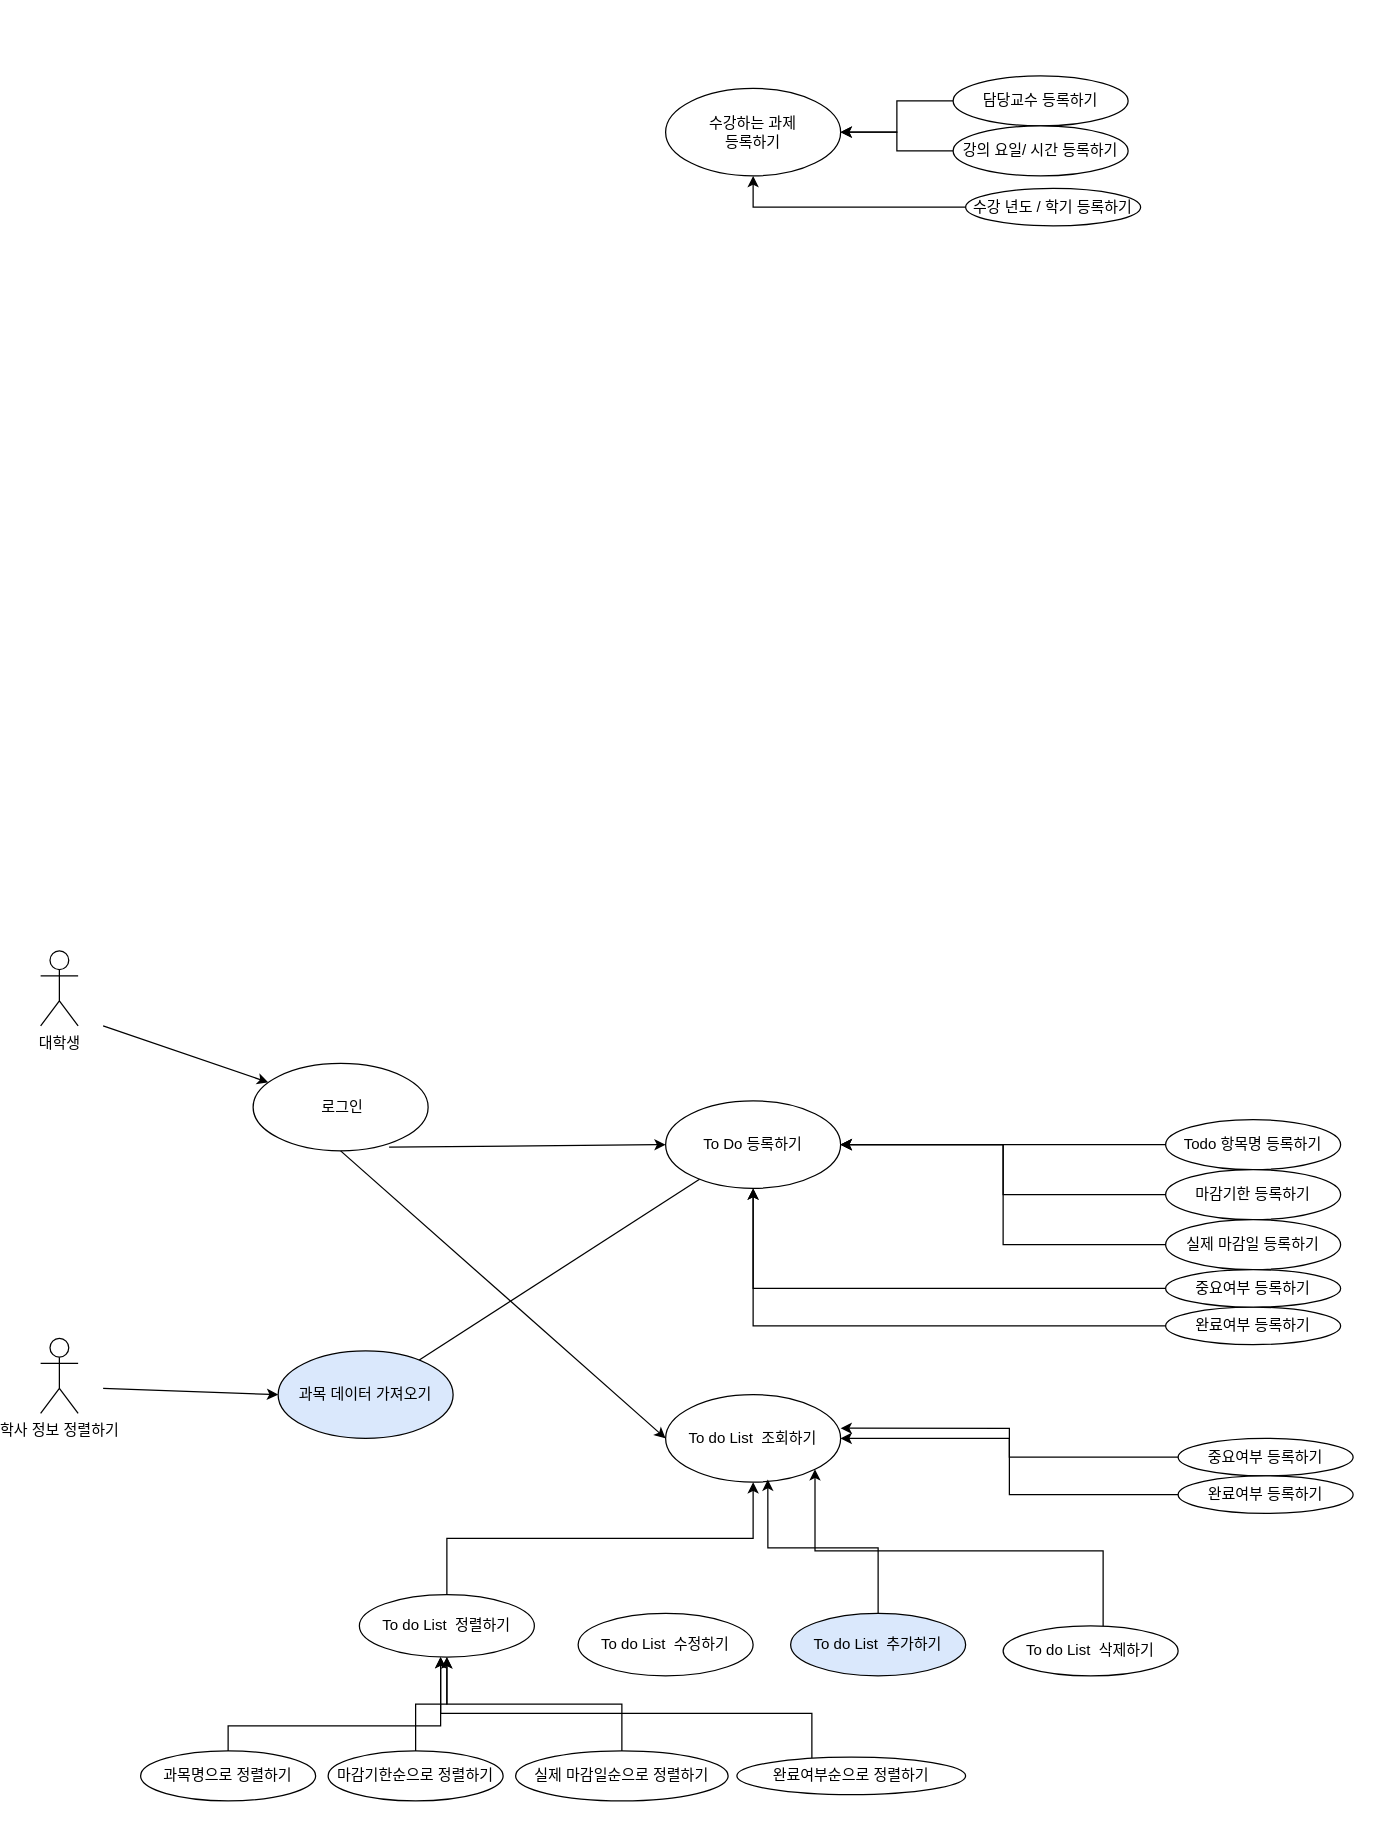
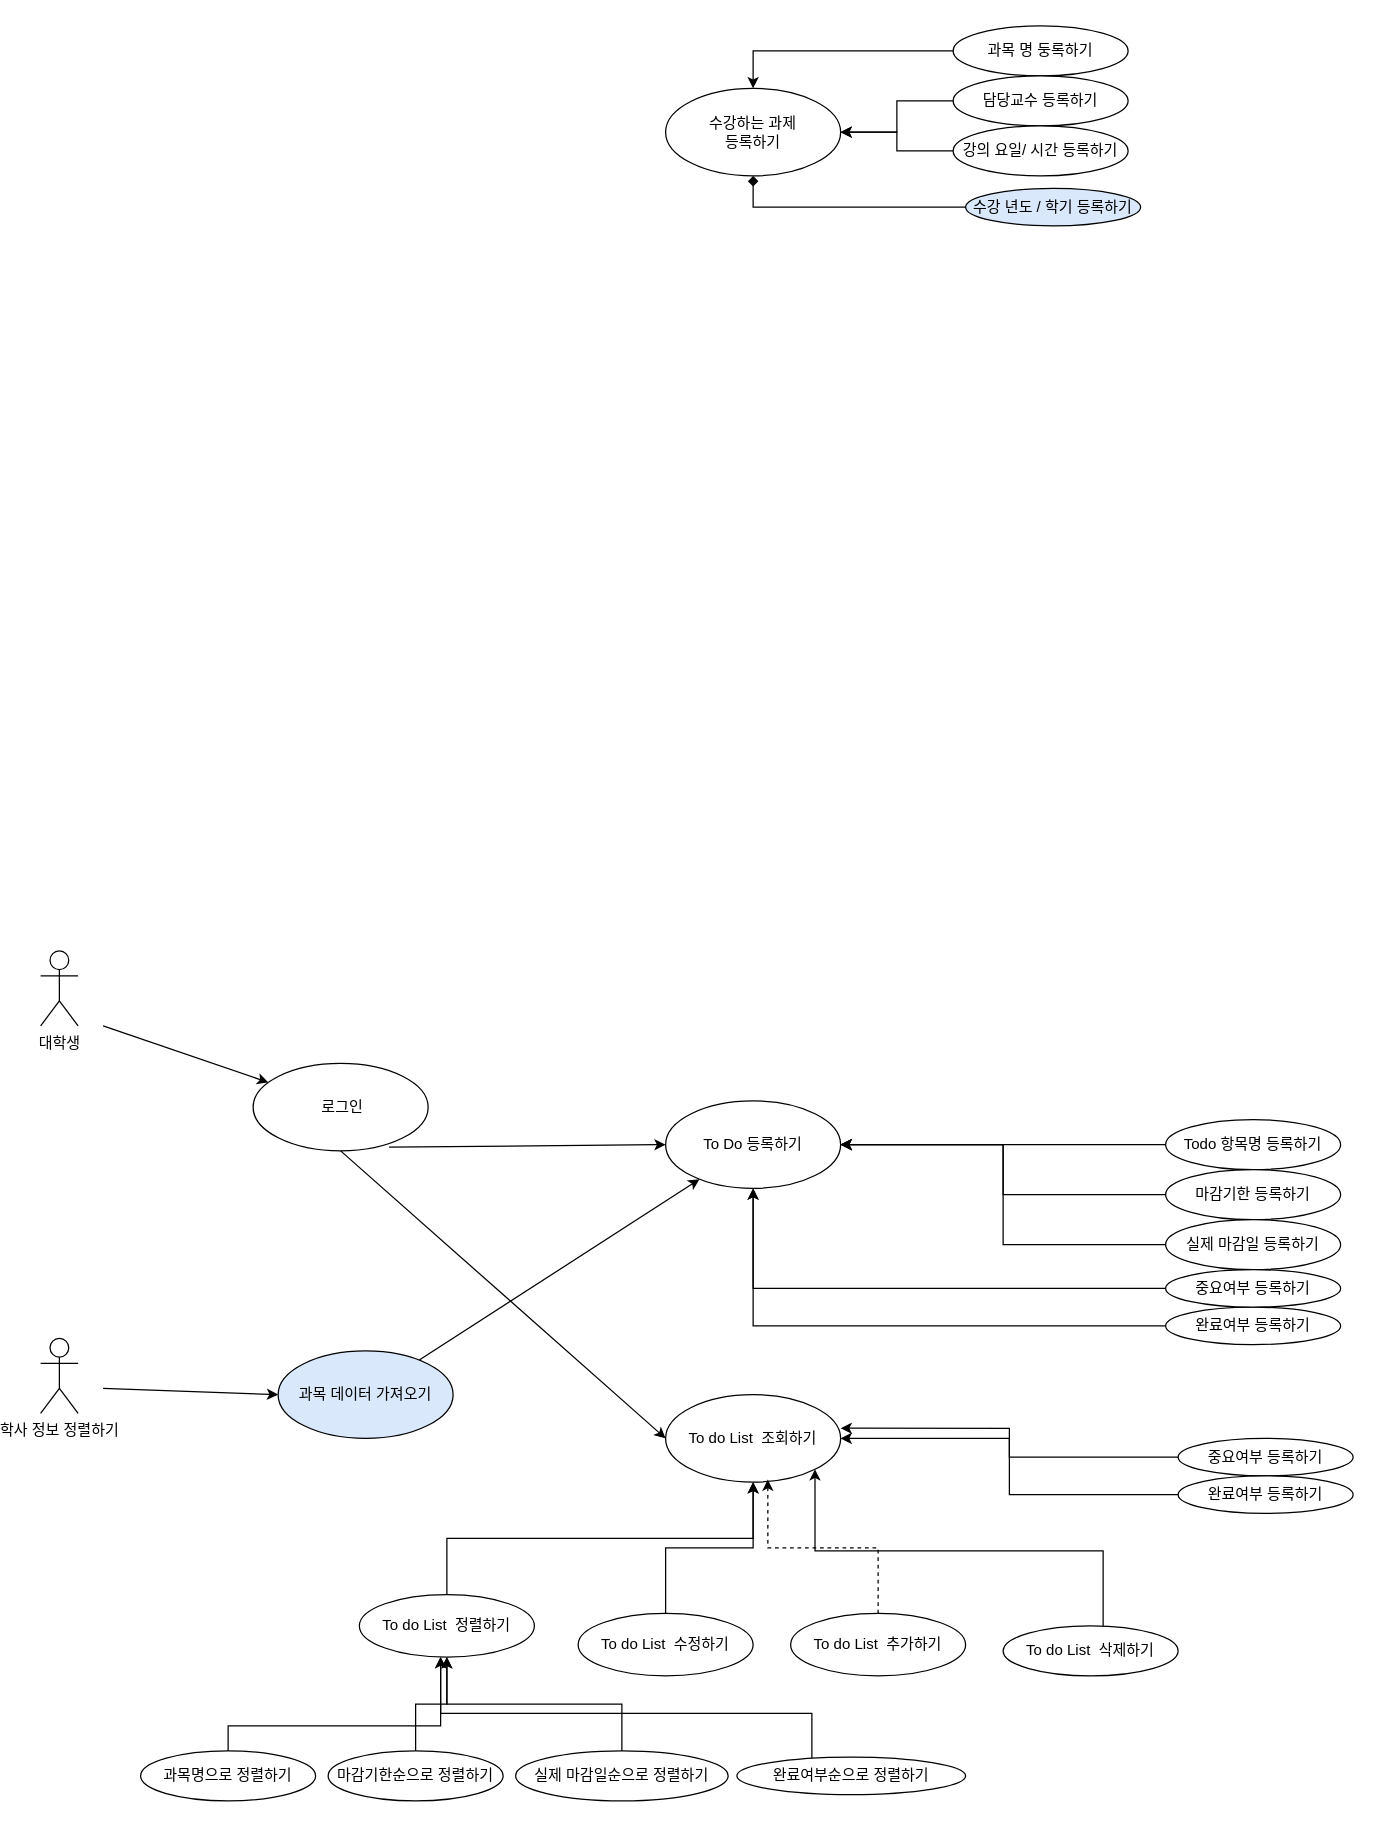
edge "과목 명 둥록하기" -> "수강하는 과제 등록하기": added
node "과목 명 둥록하기": added
edge "수강 년도 / 학기 등록하기" -> "수강하는 과제 등록하기": arrowhead classic -> diamond
node "수강 년도 / 학기 등록하기": fillcolor #ffffff -> #dae8fc
edge "To Do 등록하기" -- "과목 데이터 가져오기": arrowhead none -> classic
edge "To do List 추가하기" -> "To do List 조회하기": style solid -> dashed
edge "To do List 수정하기" -> "To do List 조회하기": added
node "To do List 추가하기": fillcolor #dae8fc -> #ffffff
